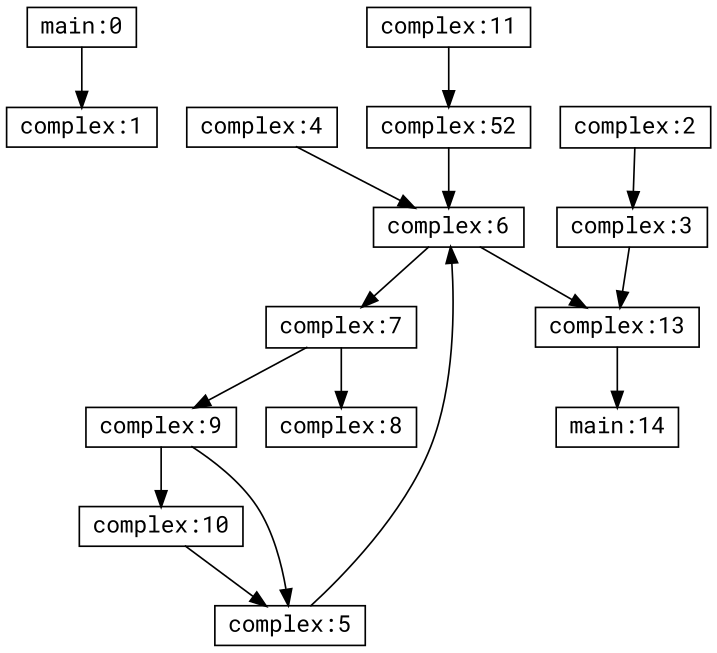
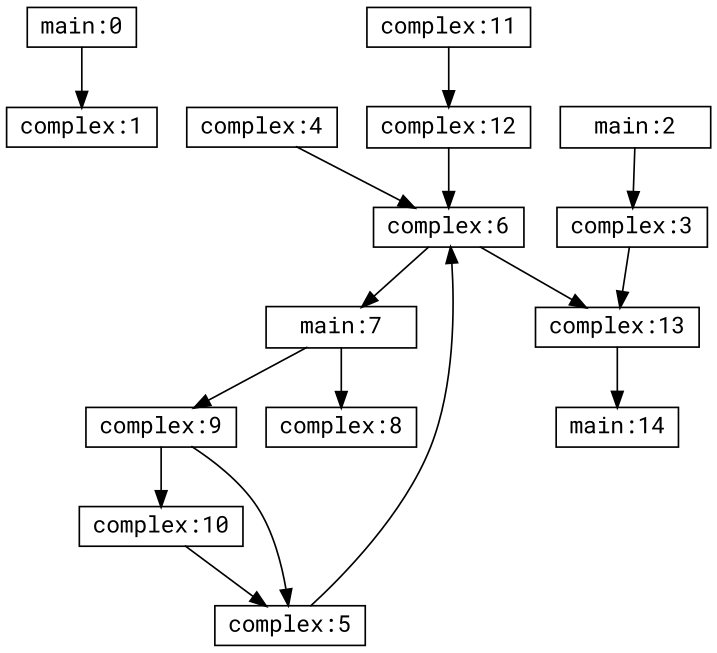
node "complex:52": label "complex:52" -> "complex:12"
node "complex:2": label "complex:2" -> "main:2"
node "complex:7": label "complex:7" -> "main:7"
